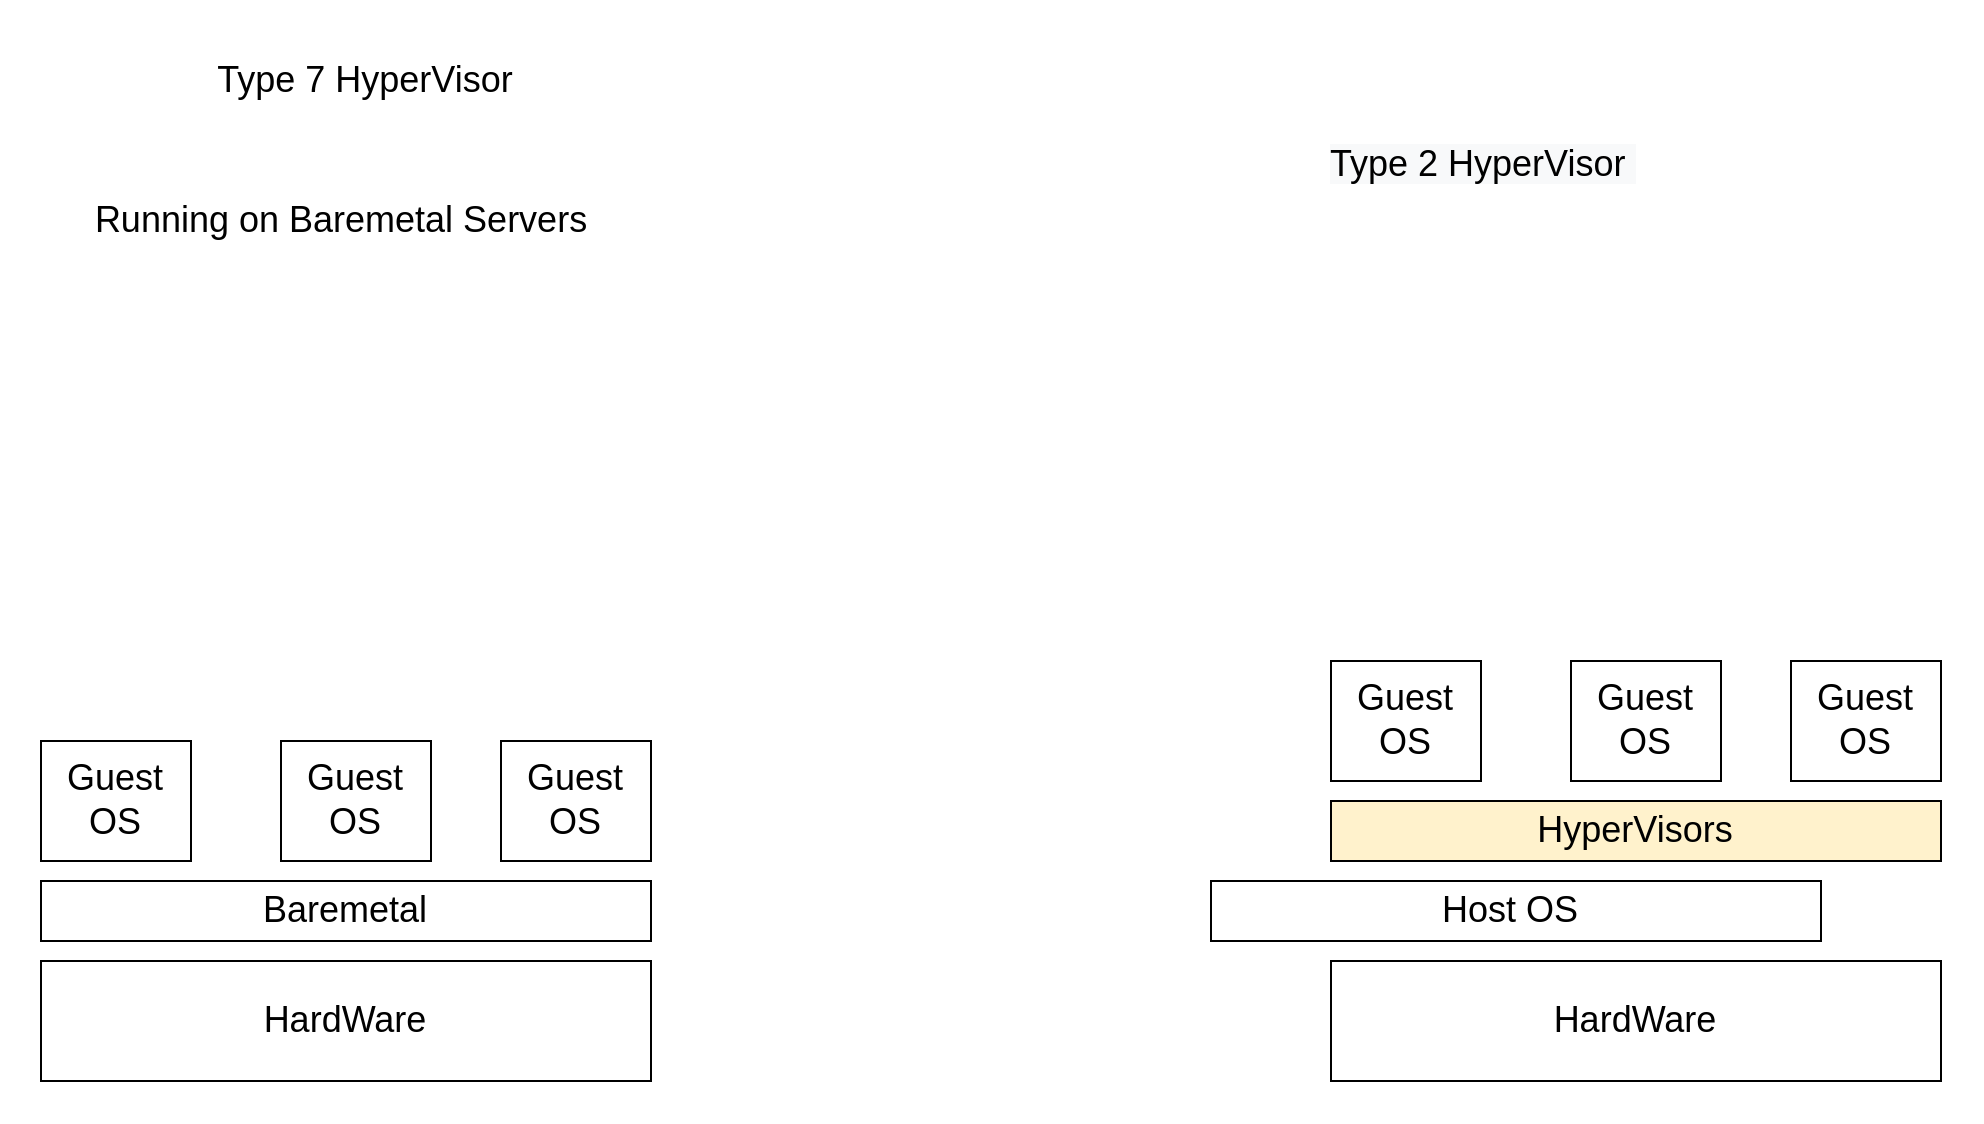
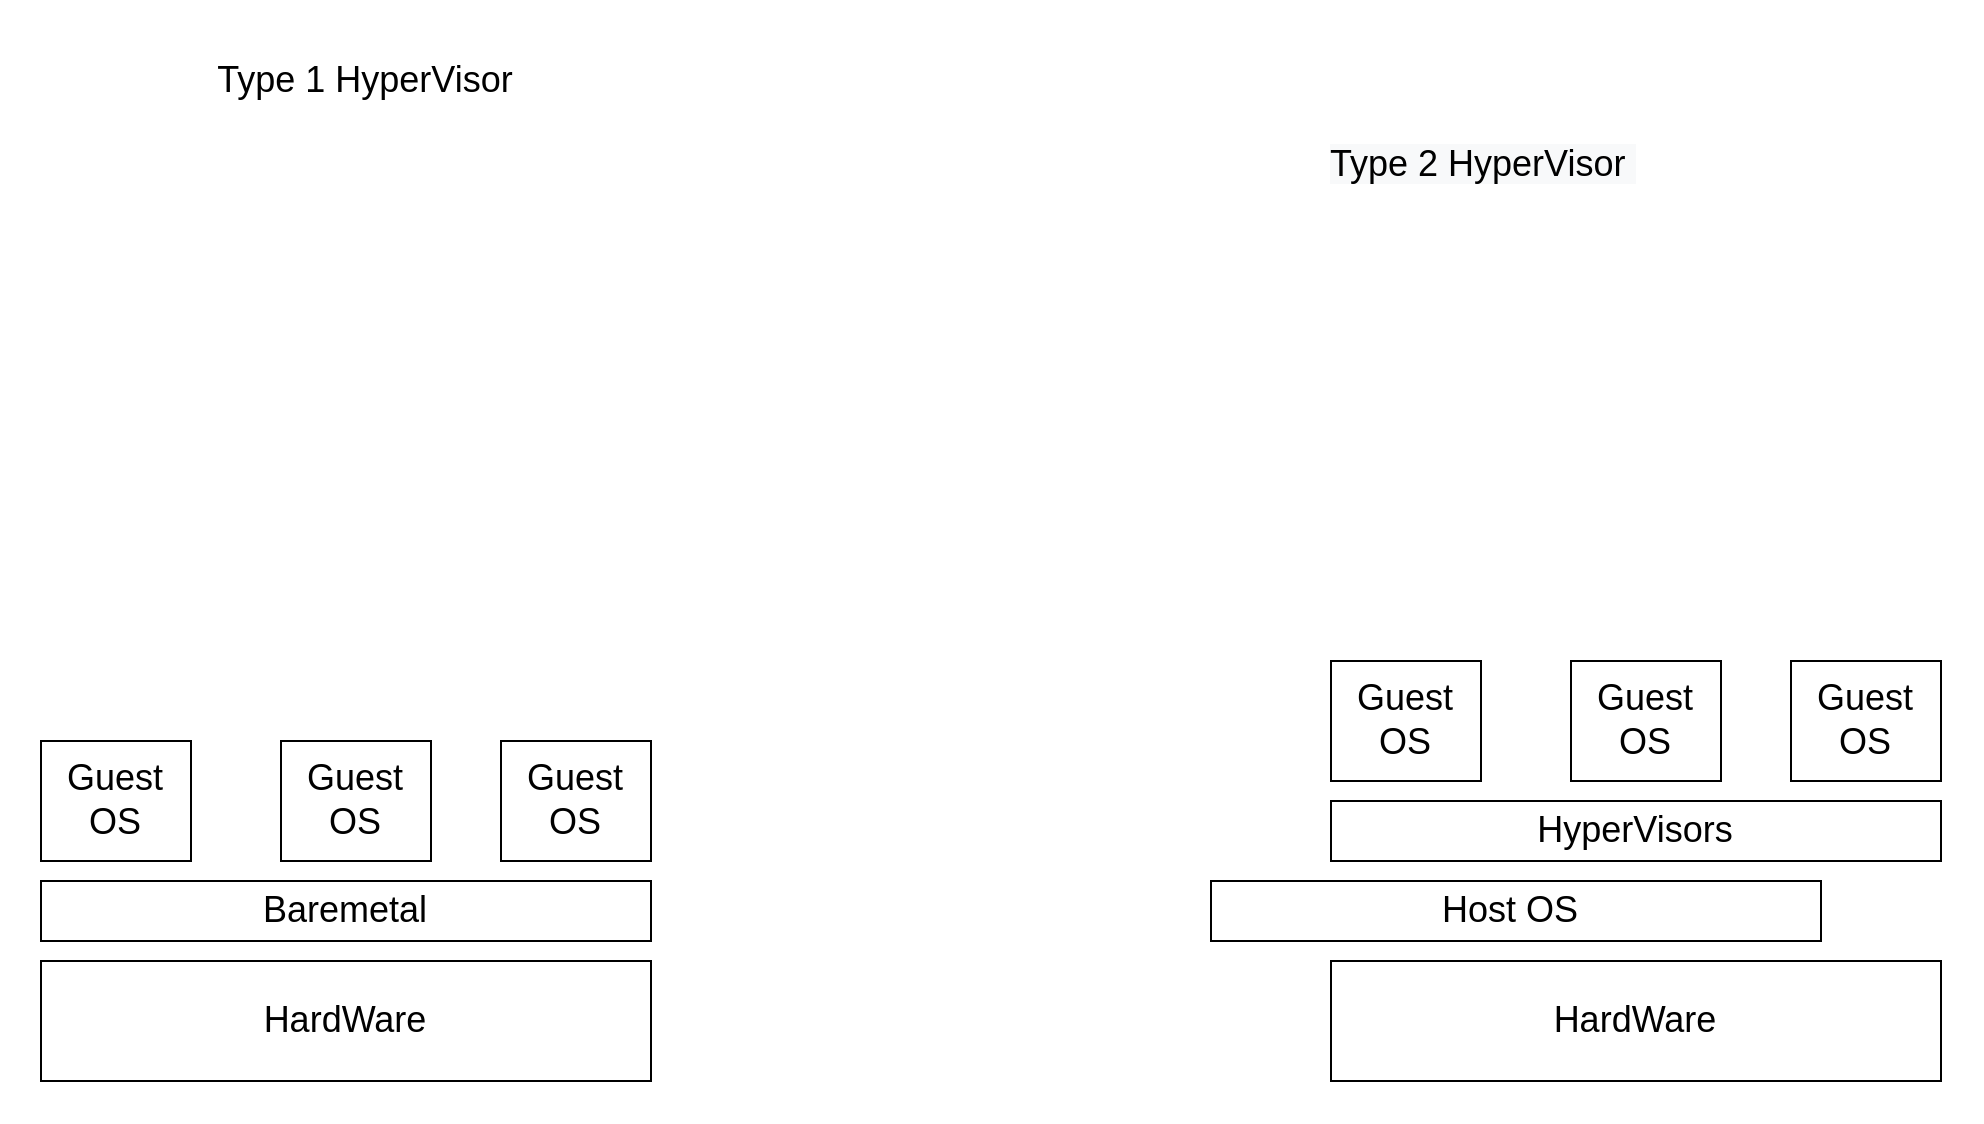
node "Type 7 HyperVisor": label "Type 7 HyperVisor" -> "Type 1 HyperVisor"
node "Running on Baremetal Servers": removed
node "HyperVisors": fillcolor #fff2cc -> #ffffff
